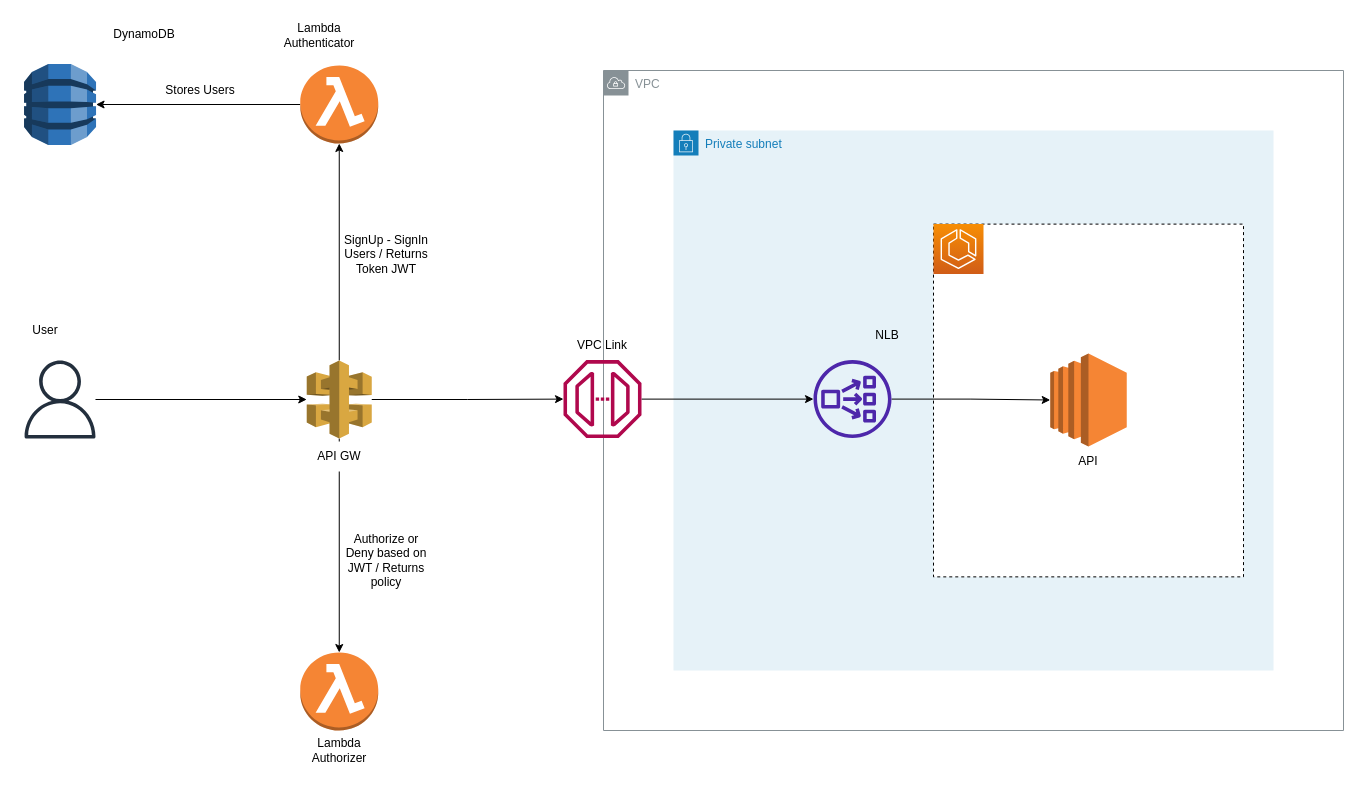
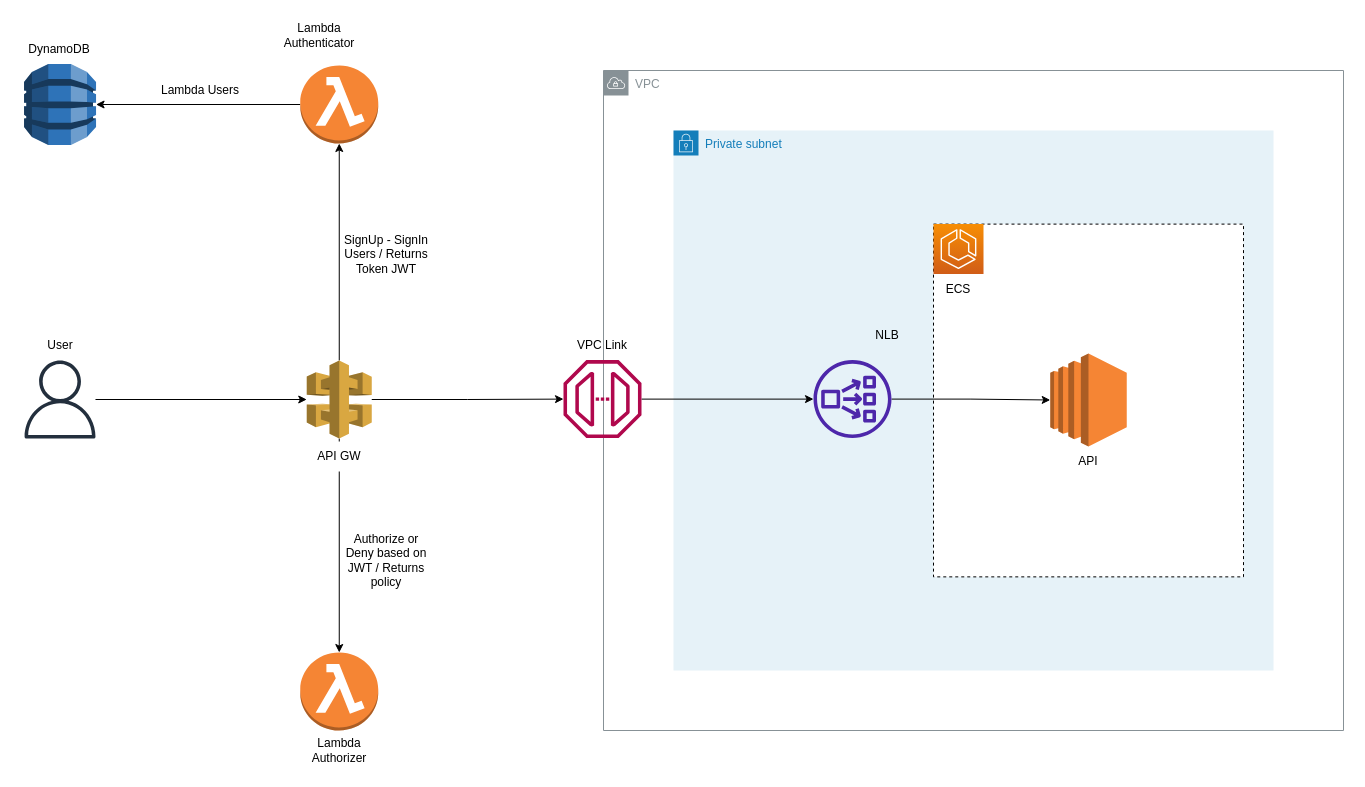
node "DynamoDB": moved (145, 34) -> (60, 49)
node "Stores Users": label "Stores Users" -> "Lambda Users"
node "ECS": added
node "User": moved (45, 330) -> (60, 345)
